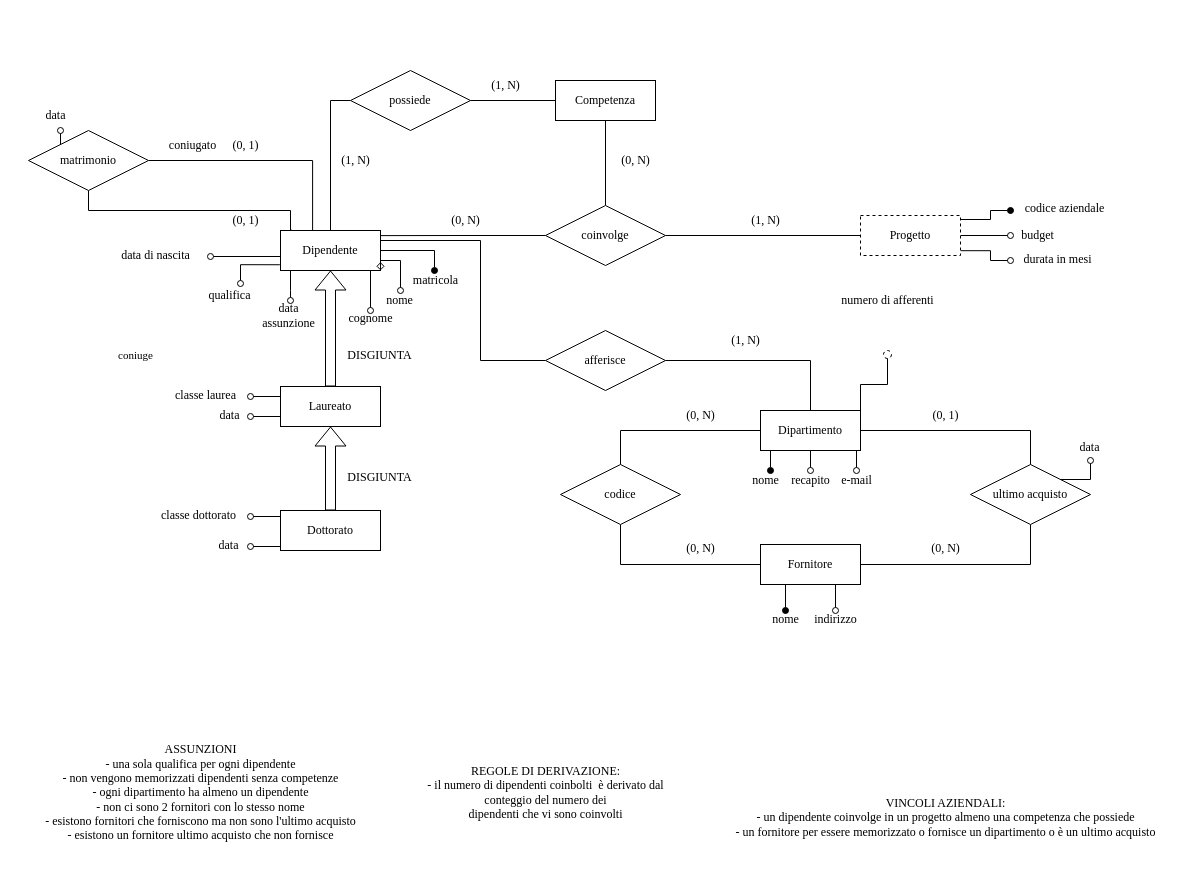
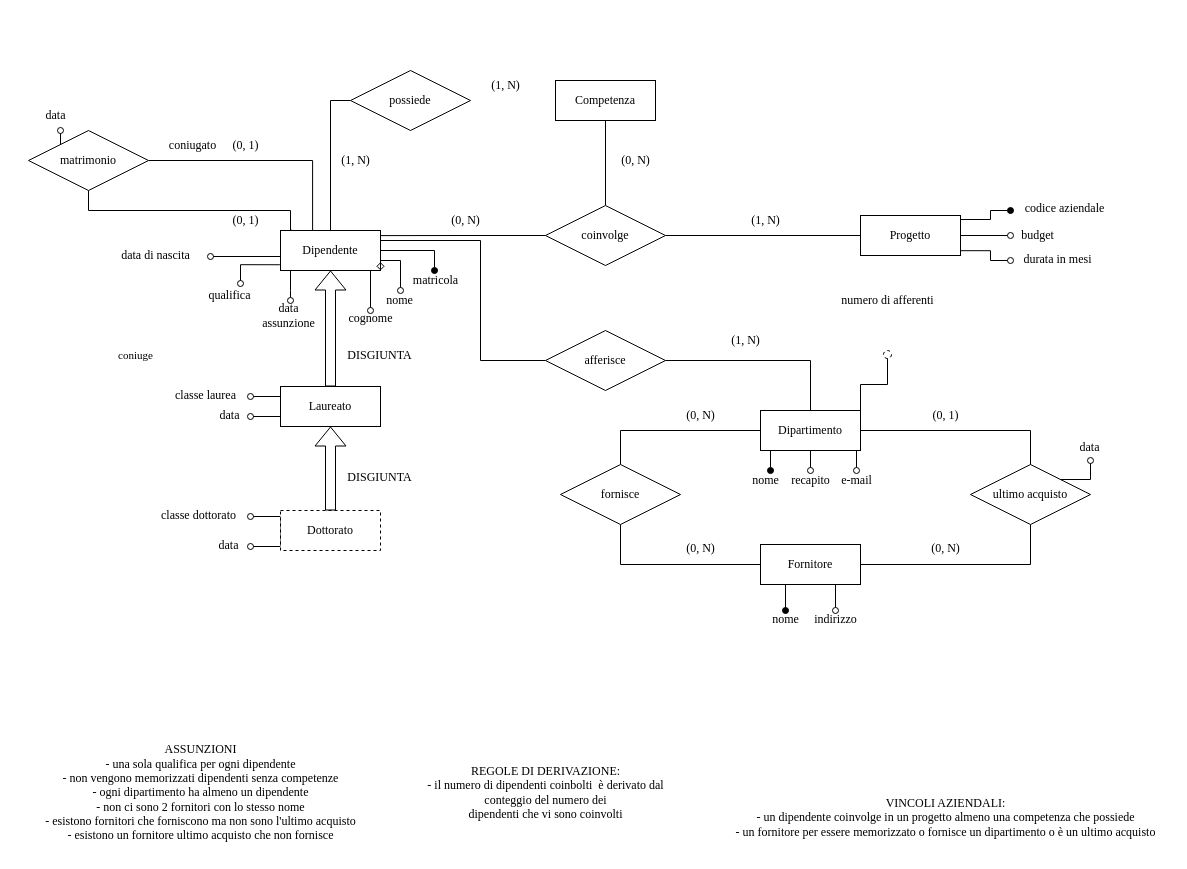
edge "possiede" -- "Competenza": removed
node "Progetto": style dashed -> solid
node "codice": label "codice" -> "fornisce"
node "Dottorato": style solid -> dashed
